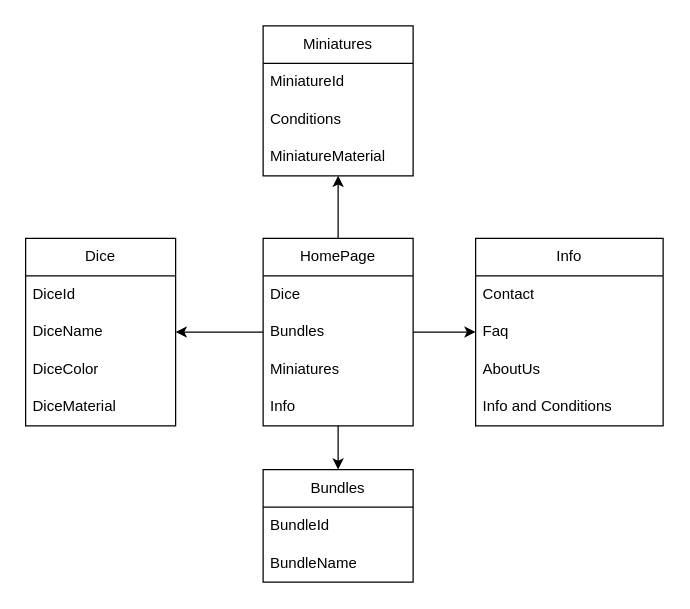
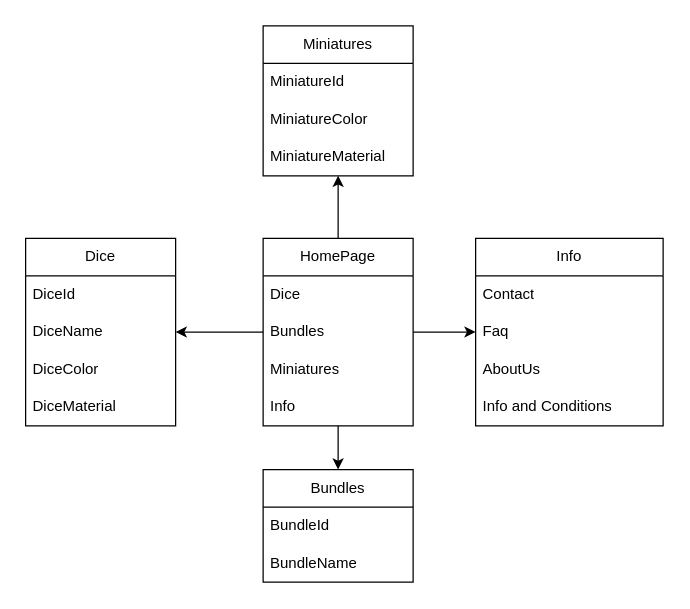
node "Conditions": label "Conditions" -> "MiniatureColor"
